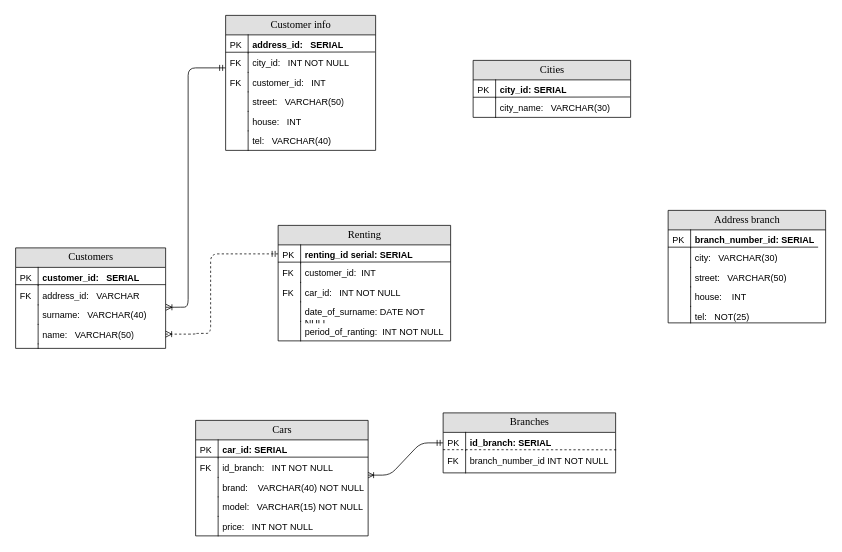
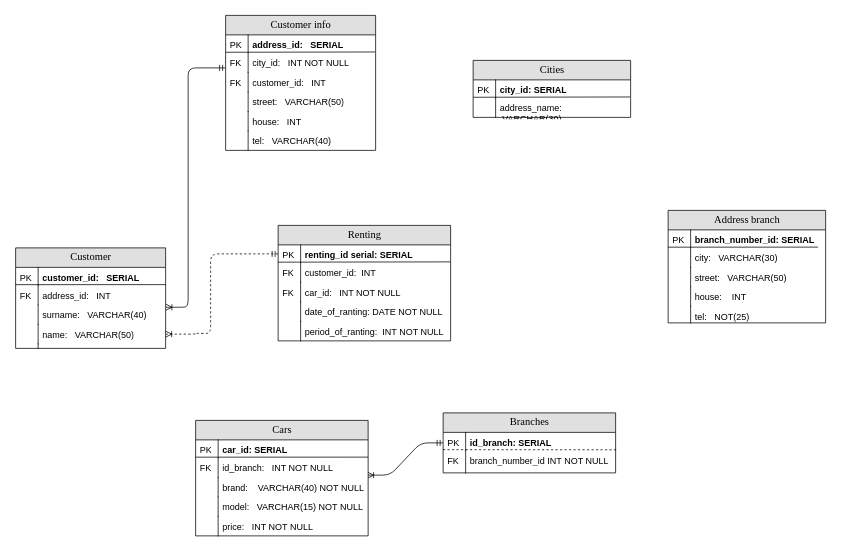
node "city_name: VARCHAR(30)": label "city_name: VARCHAR(30)" -> "address_name: VARCHAR(30)"
node "Customers": label "Customers" -> "Customer"
node "address_id: VARCHAR": label "address_id: VARCHAR" -> "address_id: INT"
node "date_of_surname: DATE NOT NULL": label "date_of_surname: DATE NOT NULL" -> "date_of_ranting: DATE NOT NULL"
